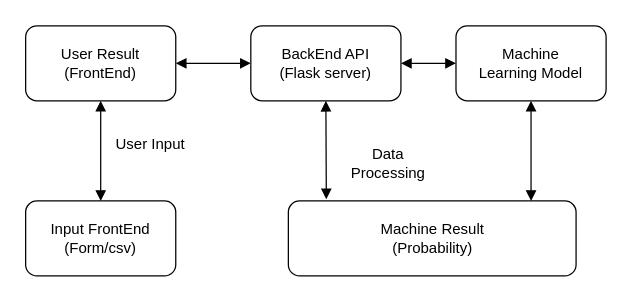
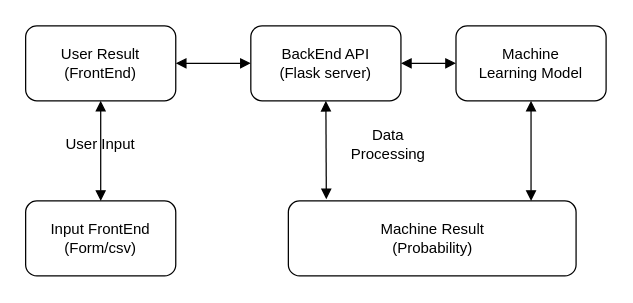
node "User Input": moved (151, 144) -> (101, 144)
node "Data Processing": moved (388, 163) -> (388, 144)
